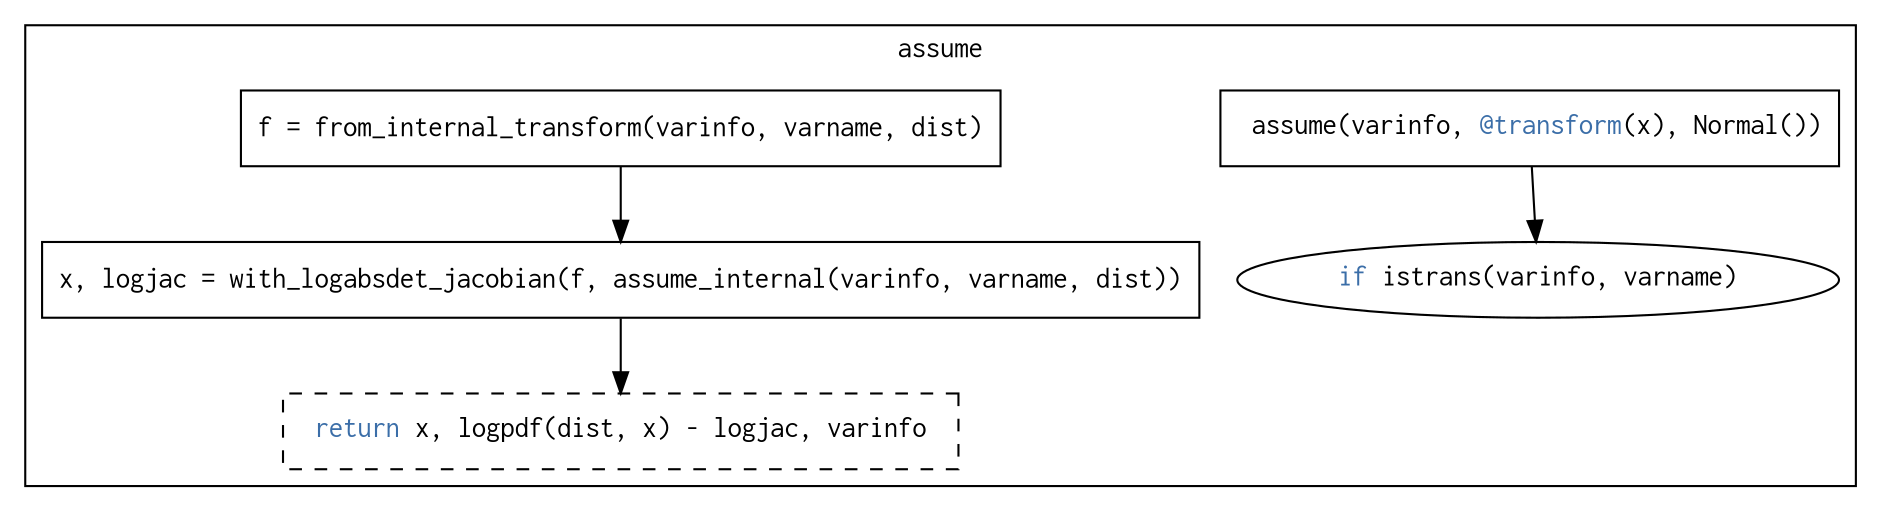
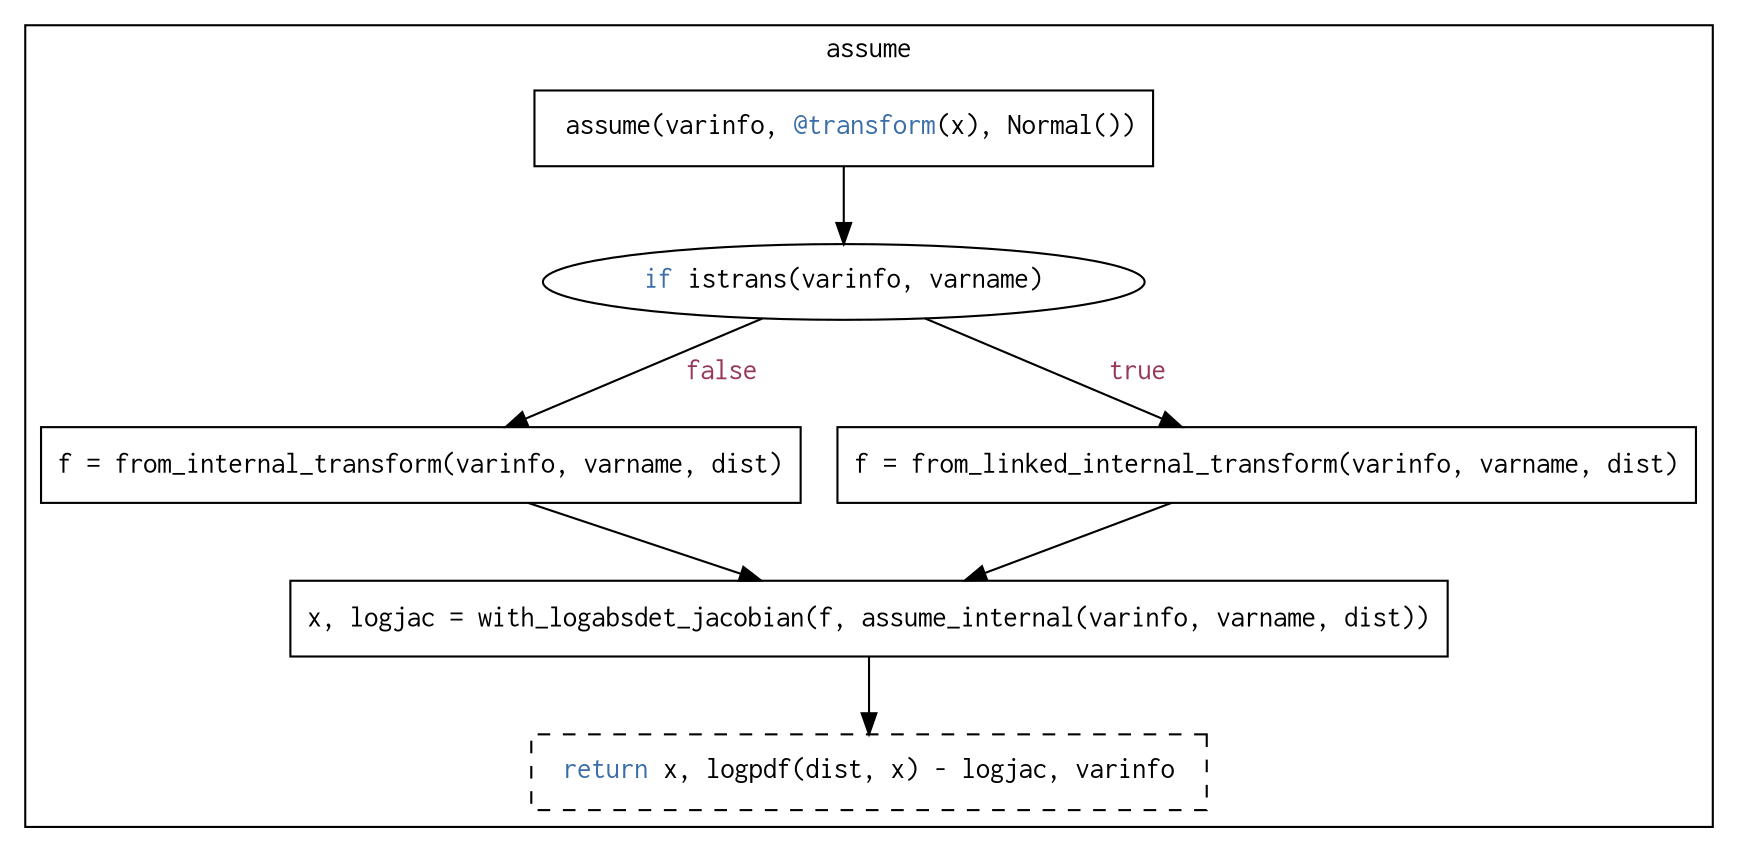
edge "if" -> "f = from_internal_transform(varinfo, varname, dist)": added, label "false"
node "f = from_linked_internal_transform(varinfo, varname, dist)": added
